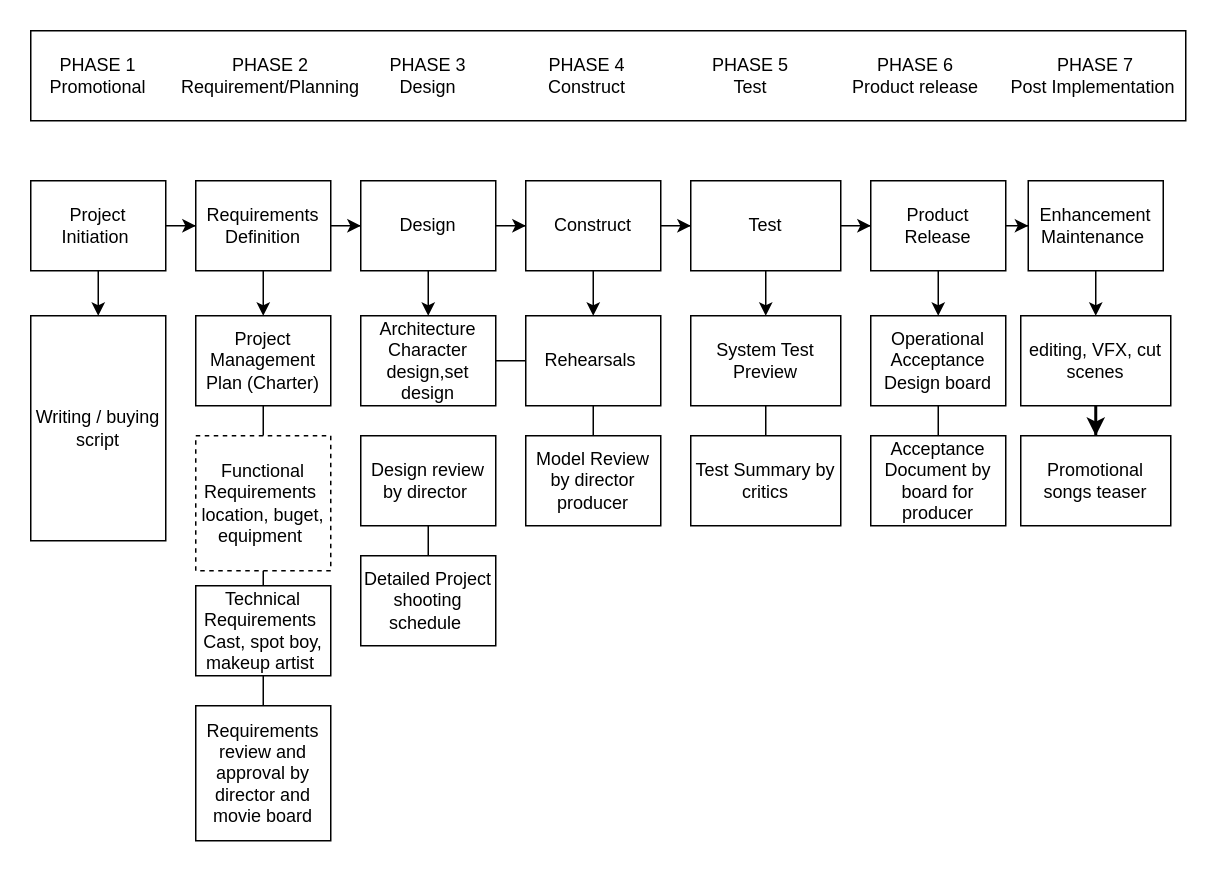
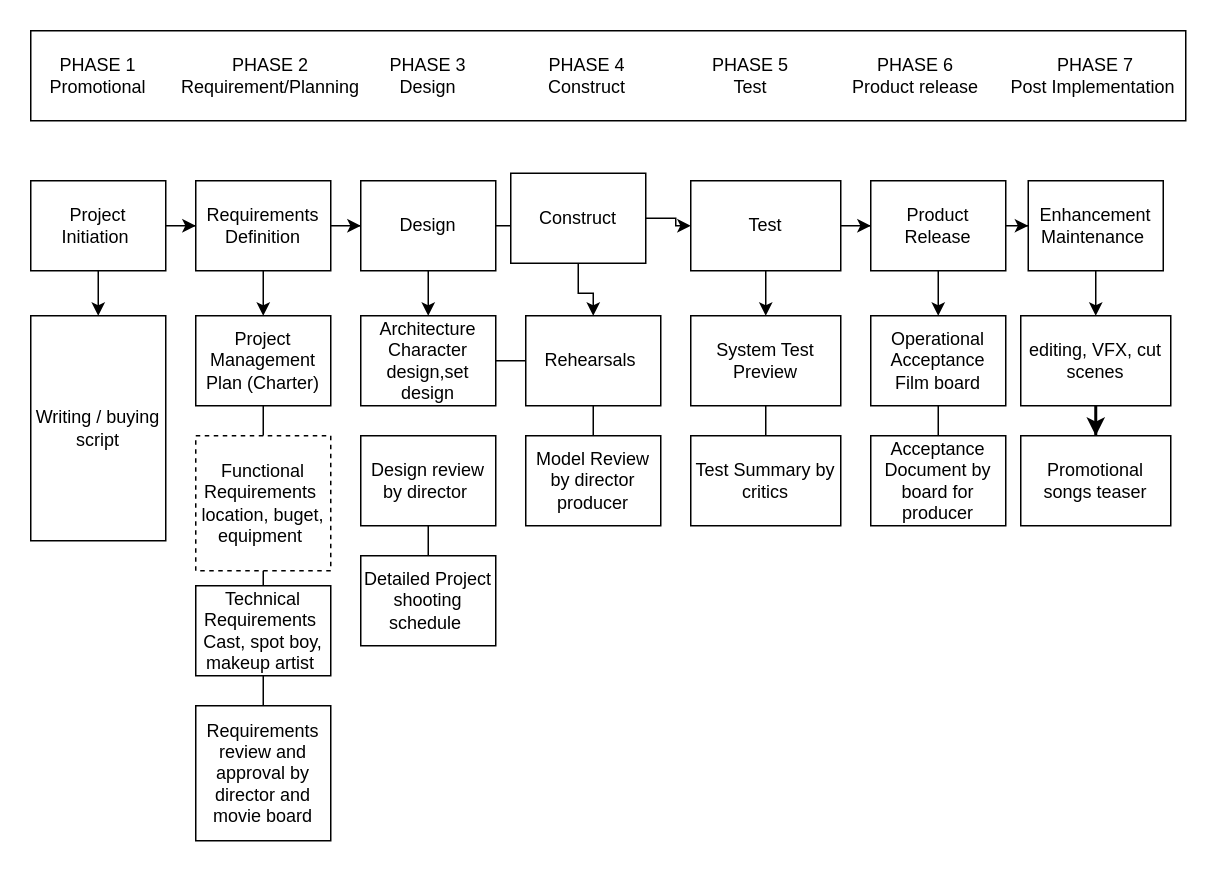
node "Construct": moved (593, 226) -> (578, 218)
node "Operational Acceptance Design board": label "Operational Acceptance Design board" -> "Operational Acceptance Film board"
